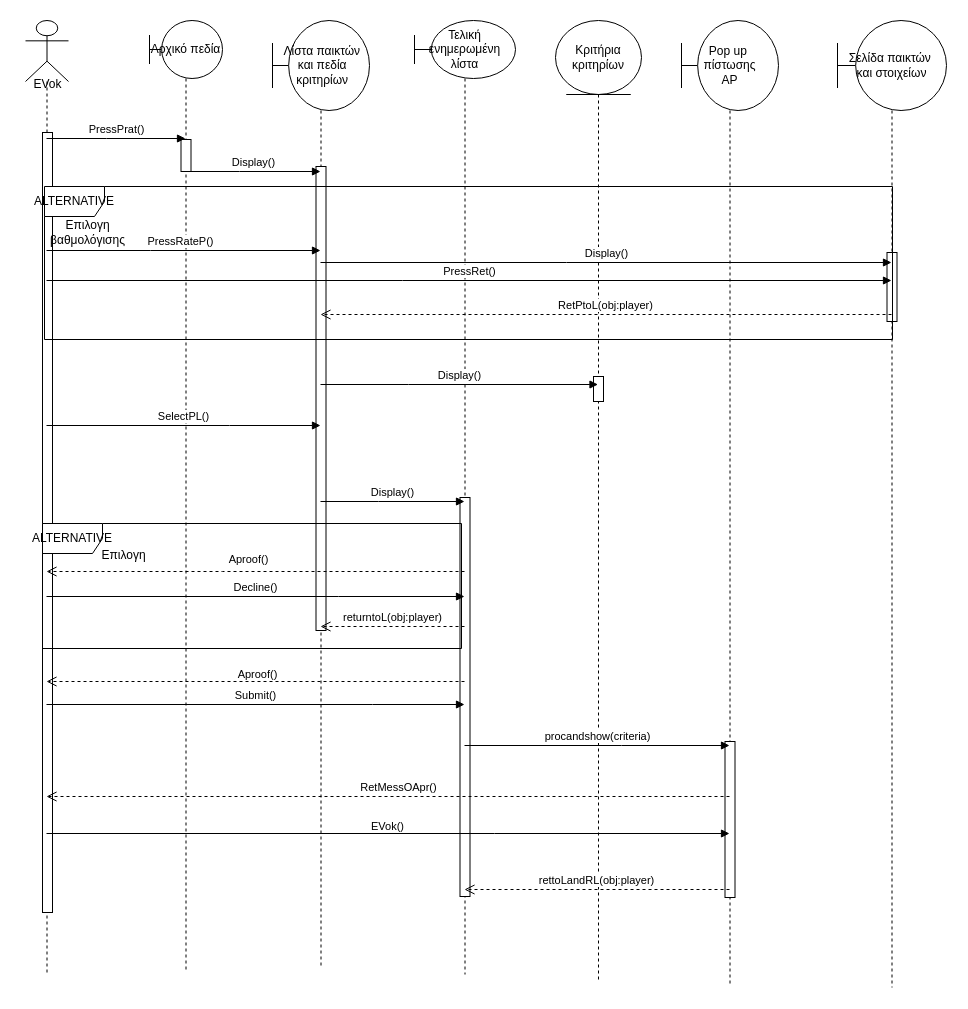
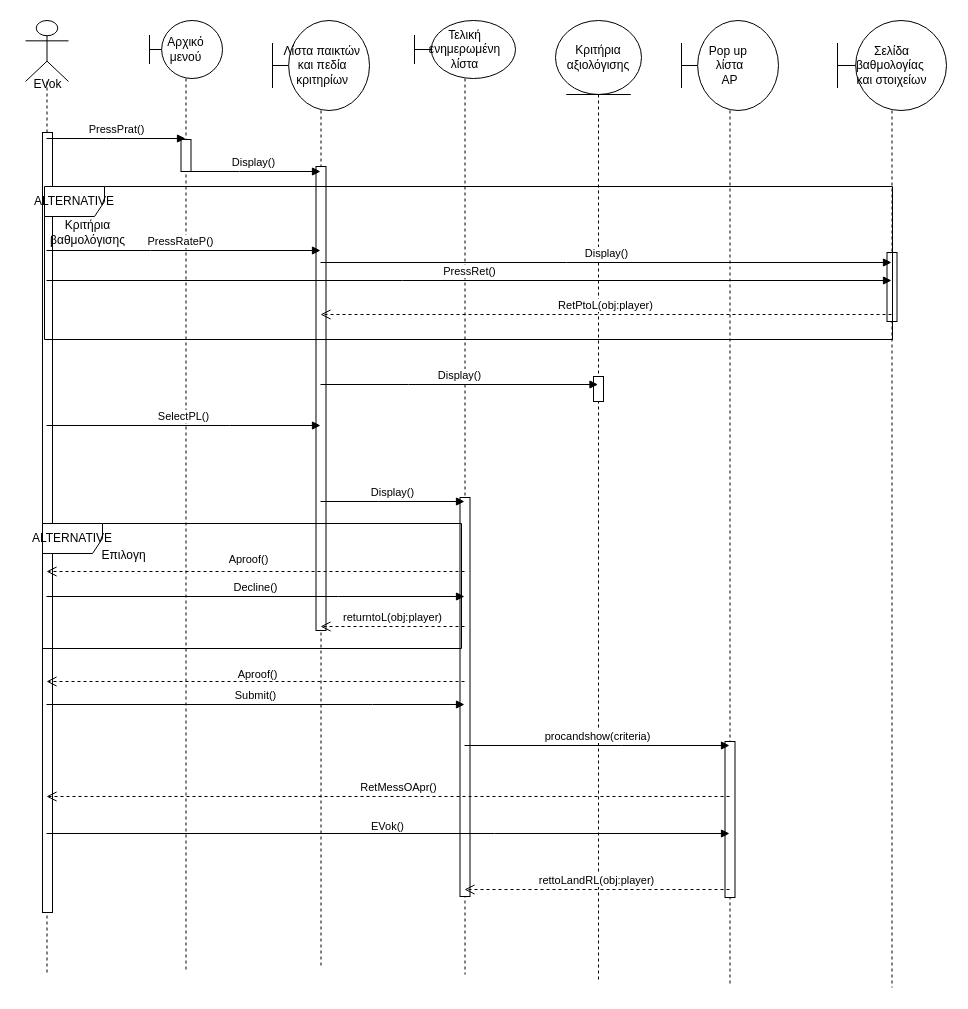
node "Αρχικό πεδία": label "Αρχικό πεδία" -> "Αρχικό μενού"
node "Κριτήρια κριτηρίων": label "Κριτήρια κριτηρίων" -> "Κριτήρια αξιολόγισης"
node "Pop up πίστωσης AP": label "Pop up πίστωσης AP" -> "Pop up λίστα AP"
node "Σελίδα παικτών και στοιχείων": label "Σελίδα παικτών και στοιχείων" -> "Σελίδα βαθμολογίας και στοιχείων"
node "Επιλογη βαθμολόγισης": label "Επιλογη βαθμολόγισης" -> "Κριτήρια βαθμολόγισης"
